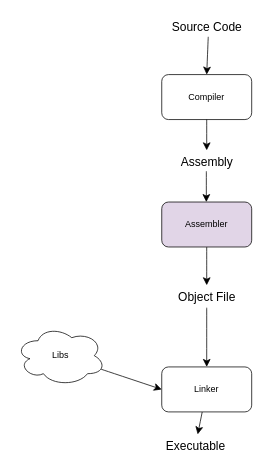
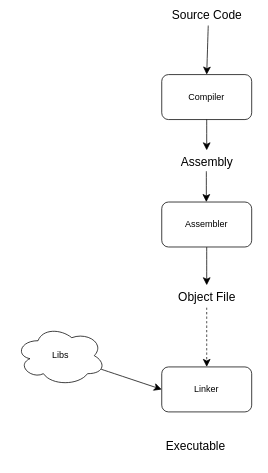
node "Source Code": moved (207, 27) -> (207, 15)
node "Assembler": fillcolor #e1d5e7 -> #ffffff
edge "Object File" -> "Linker": style solid -> dashed
edge "Linker" -> "Executable": removed
